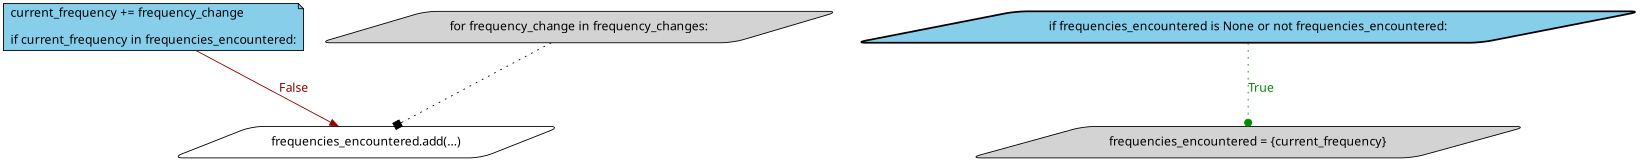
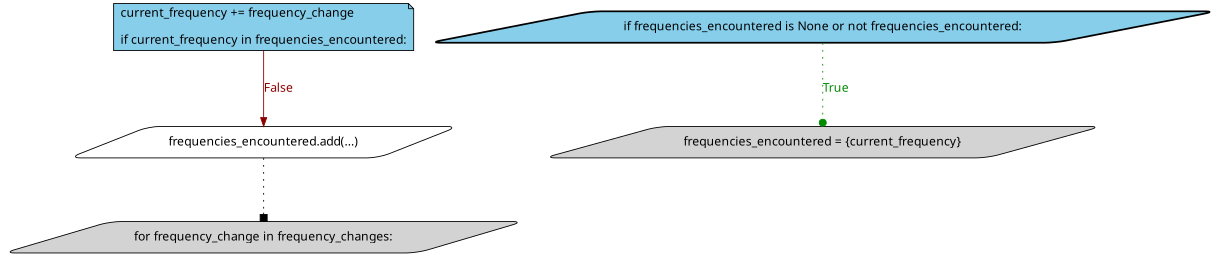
edge "for frequency_change in frequency_changes:" -> "frequencies_encountered.add(...)": reversed
